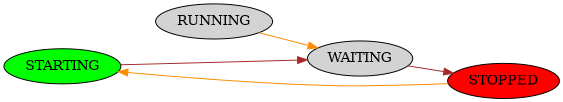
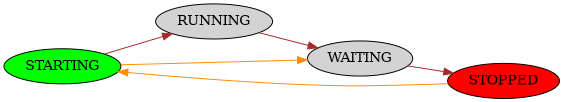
edge "RUNNING" -> "WAITING": color darkorange -> brown
edge "STARTING" -> "RUNNING": added
edge "STARTING" -> "WAITING": color brown -> darkorange
